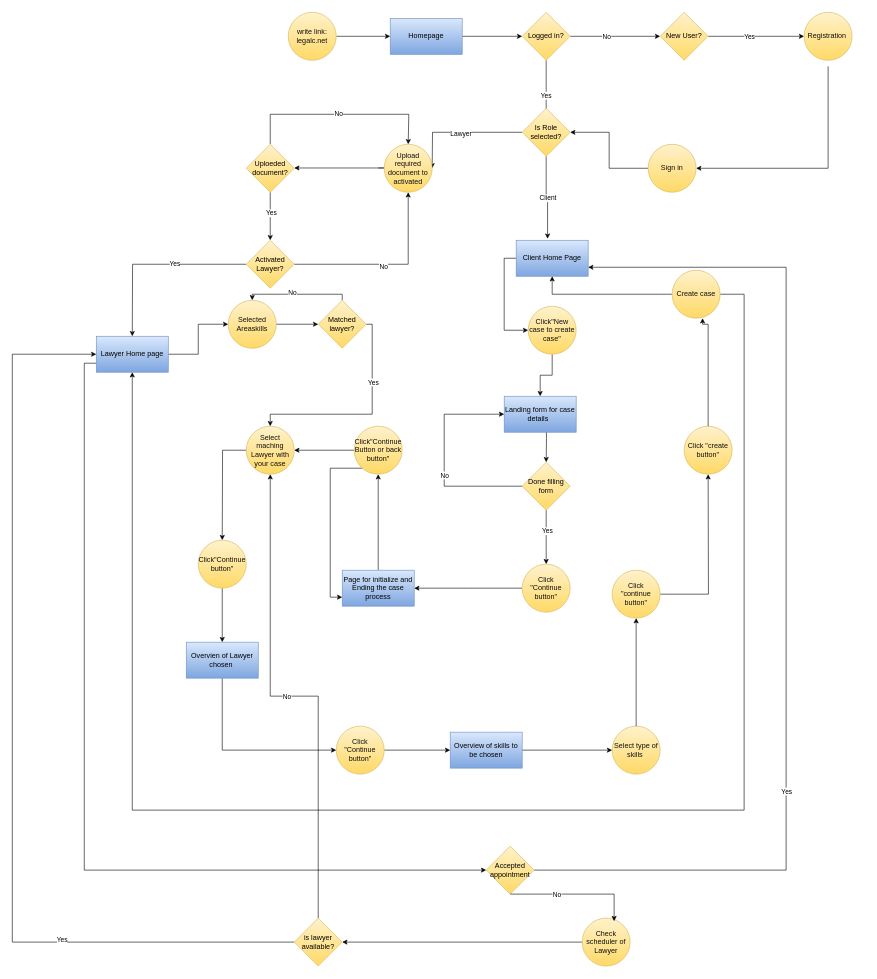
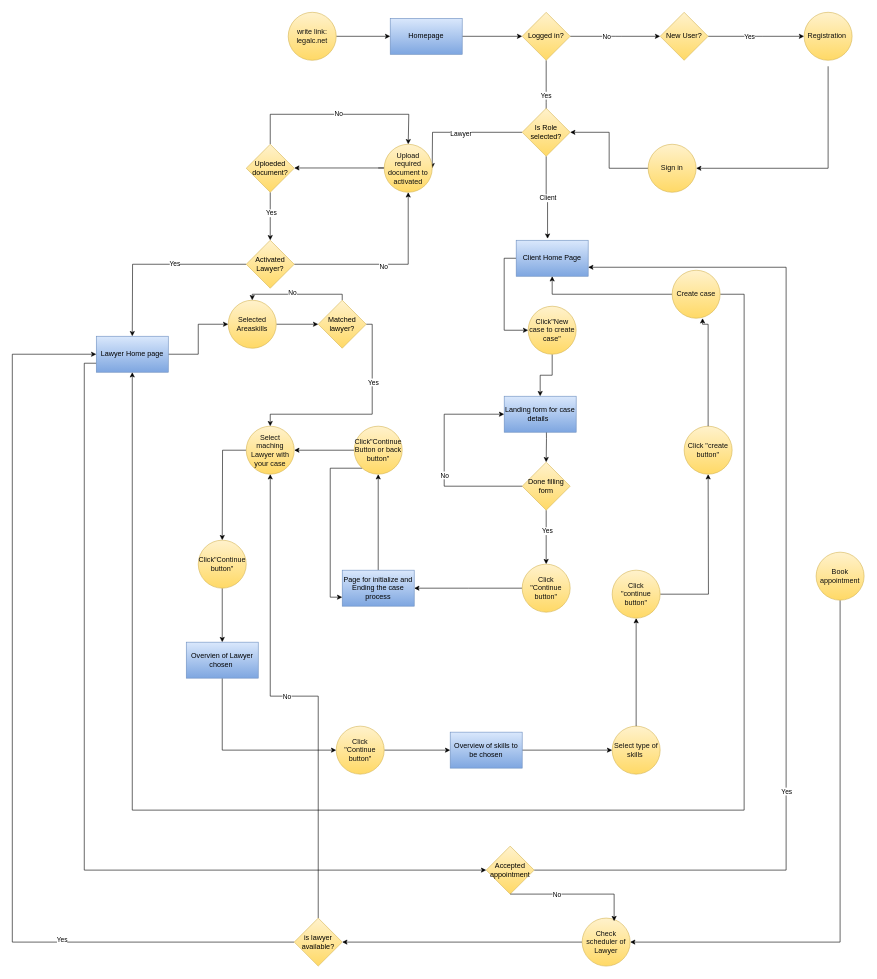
node "Book appointment": added
edge "Book appointment" -> "Check scheduler of Lawyer": added
